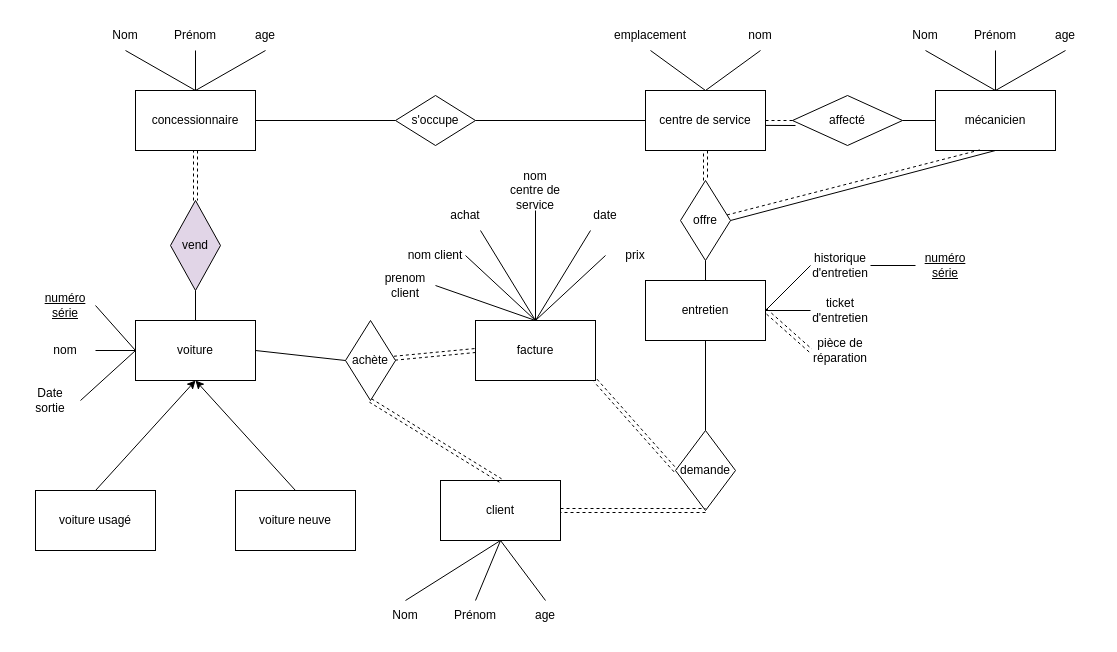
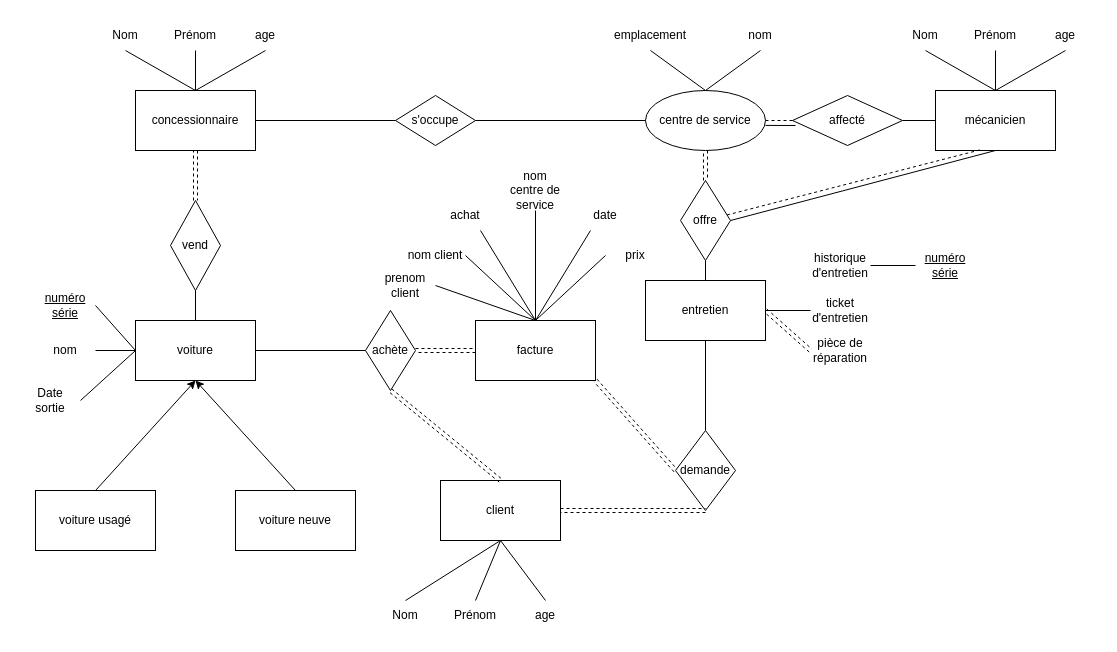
node "centre de service": shape rectangle -> ellipse
node "vend": fillcolor #e1d5e7 -> #ffffff
edge "historique d'entretien" -- "entretien": removed
node "achète": moved (371, 361) -> (391, 351)
